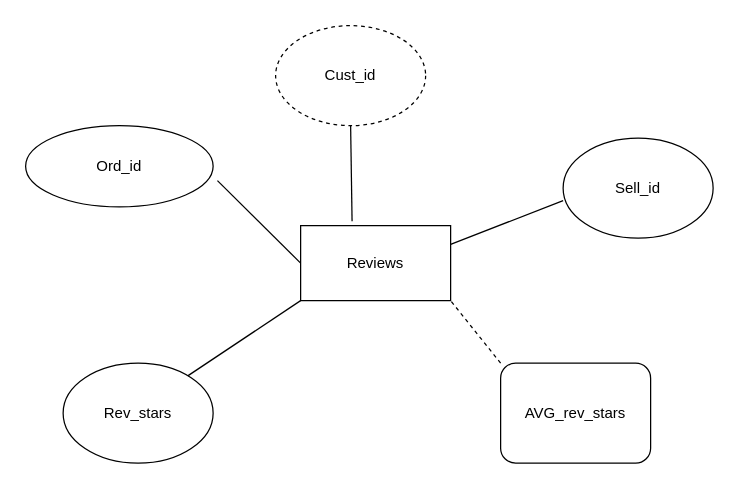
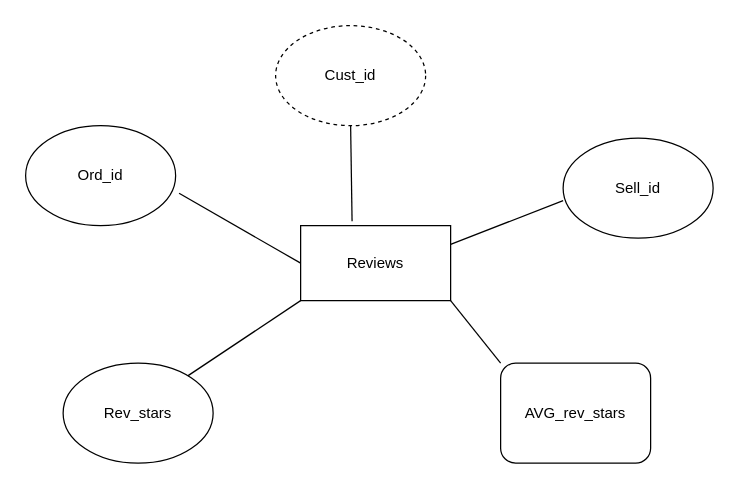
node "Ord_id": size 188x81 -> 150x100
edge "Reviews" -- "AVG_rev_stars": style dashed -> solid
